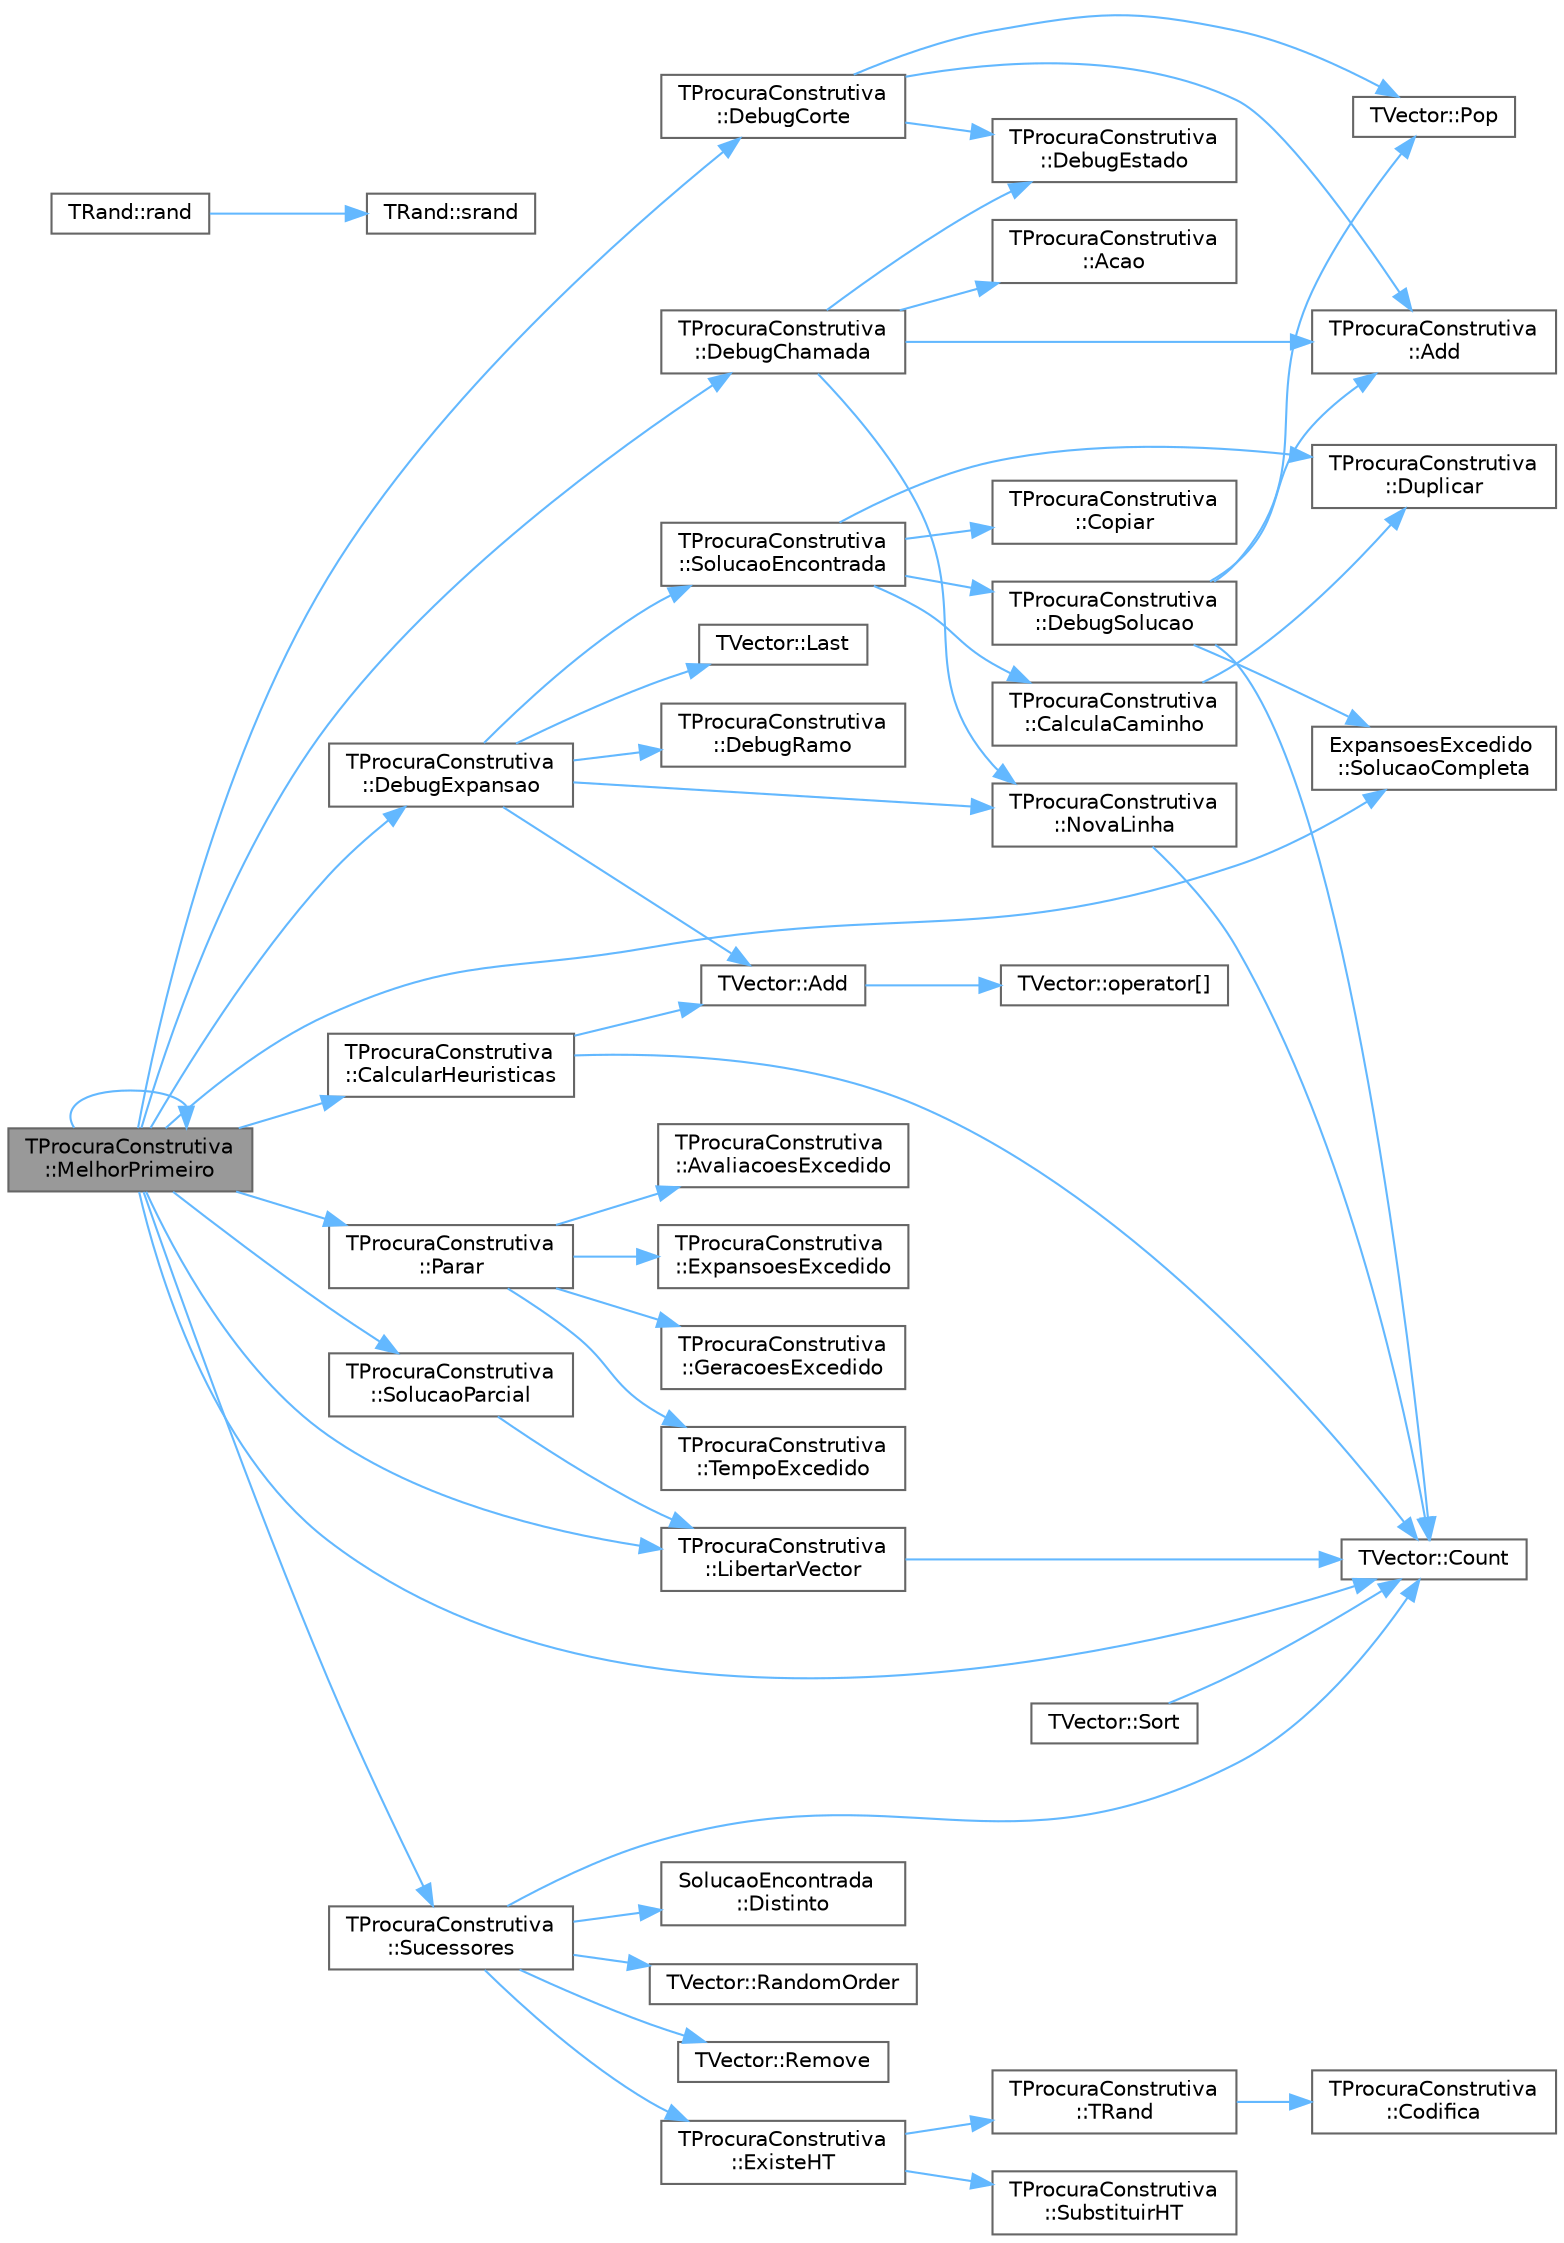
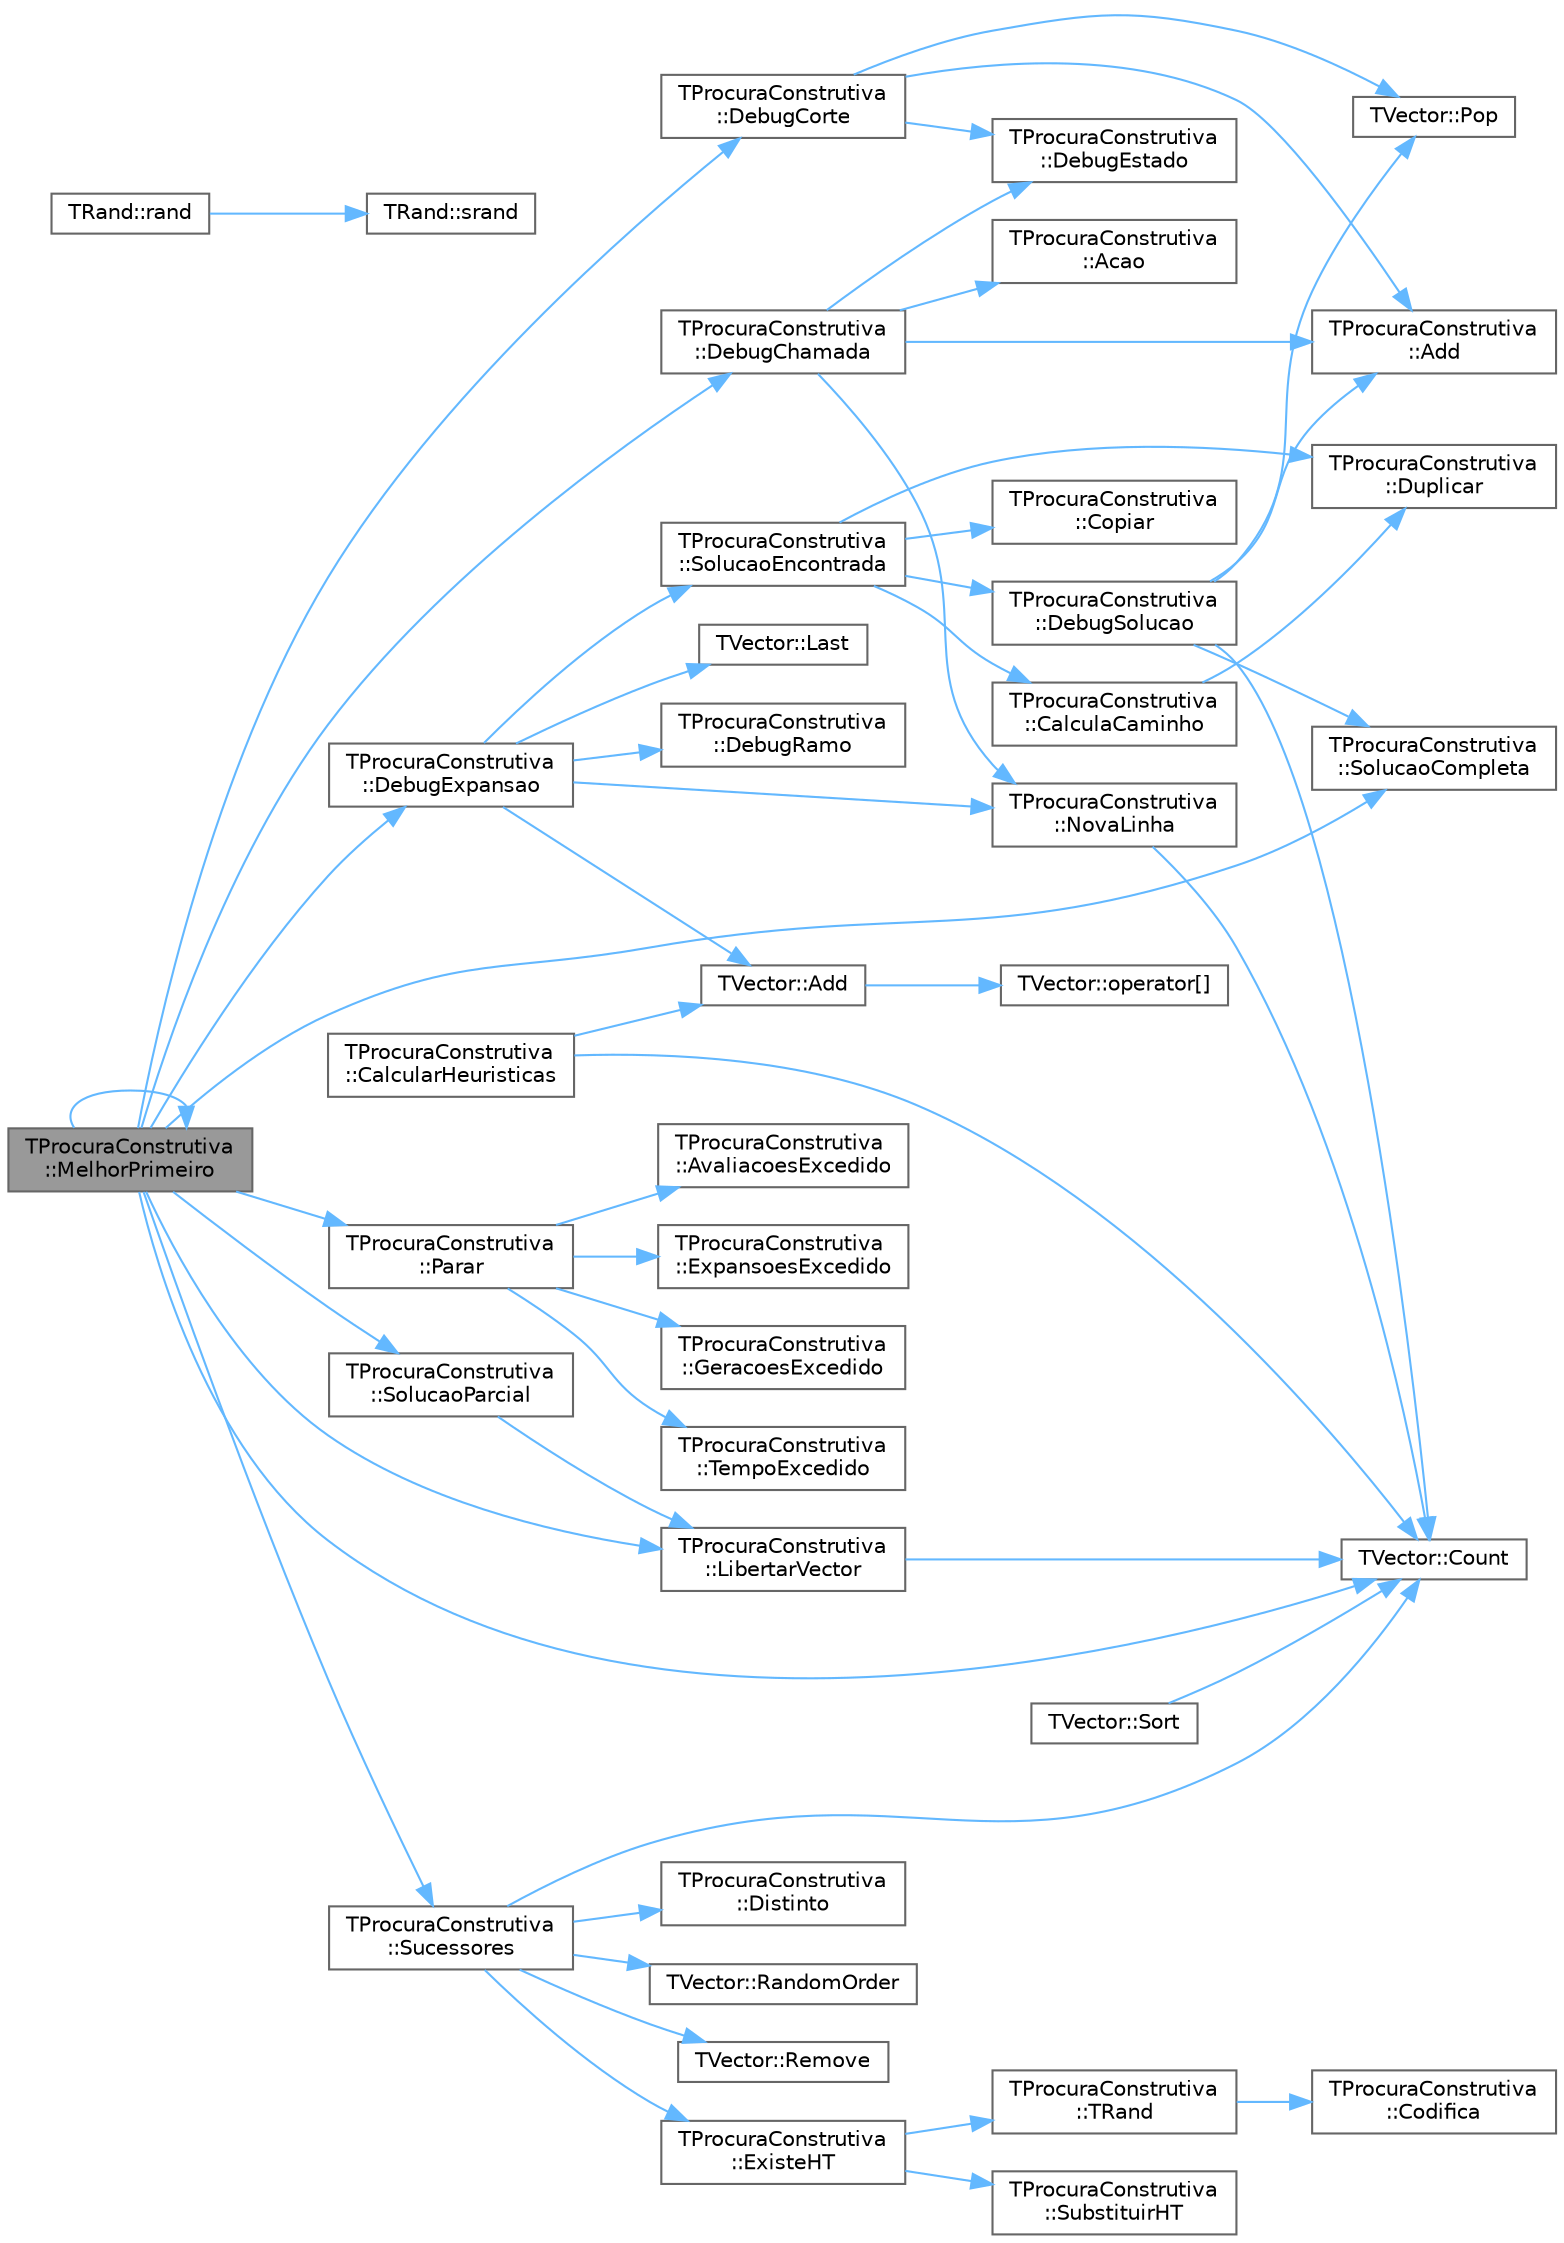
node "ExpansoesExcedido ::SolucaoCompleta": label "ExpansoesExcedido ::SolucaoCompleta" -> "TProcuraConstrutiva ::SolucaoCompleta"
edge "TProcuraConstrutiva ::MelhorPrimeiro" -> "TProcuraConstrutiva ::CalcularHeuristicas": removed
node "SolucaoEncontrada ::Distinto": label "SolucaoEncontrada ::Distinto" -> "TProcuraConstrutiva ::Distinto"
